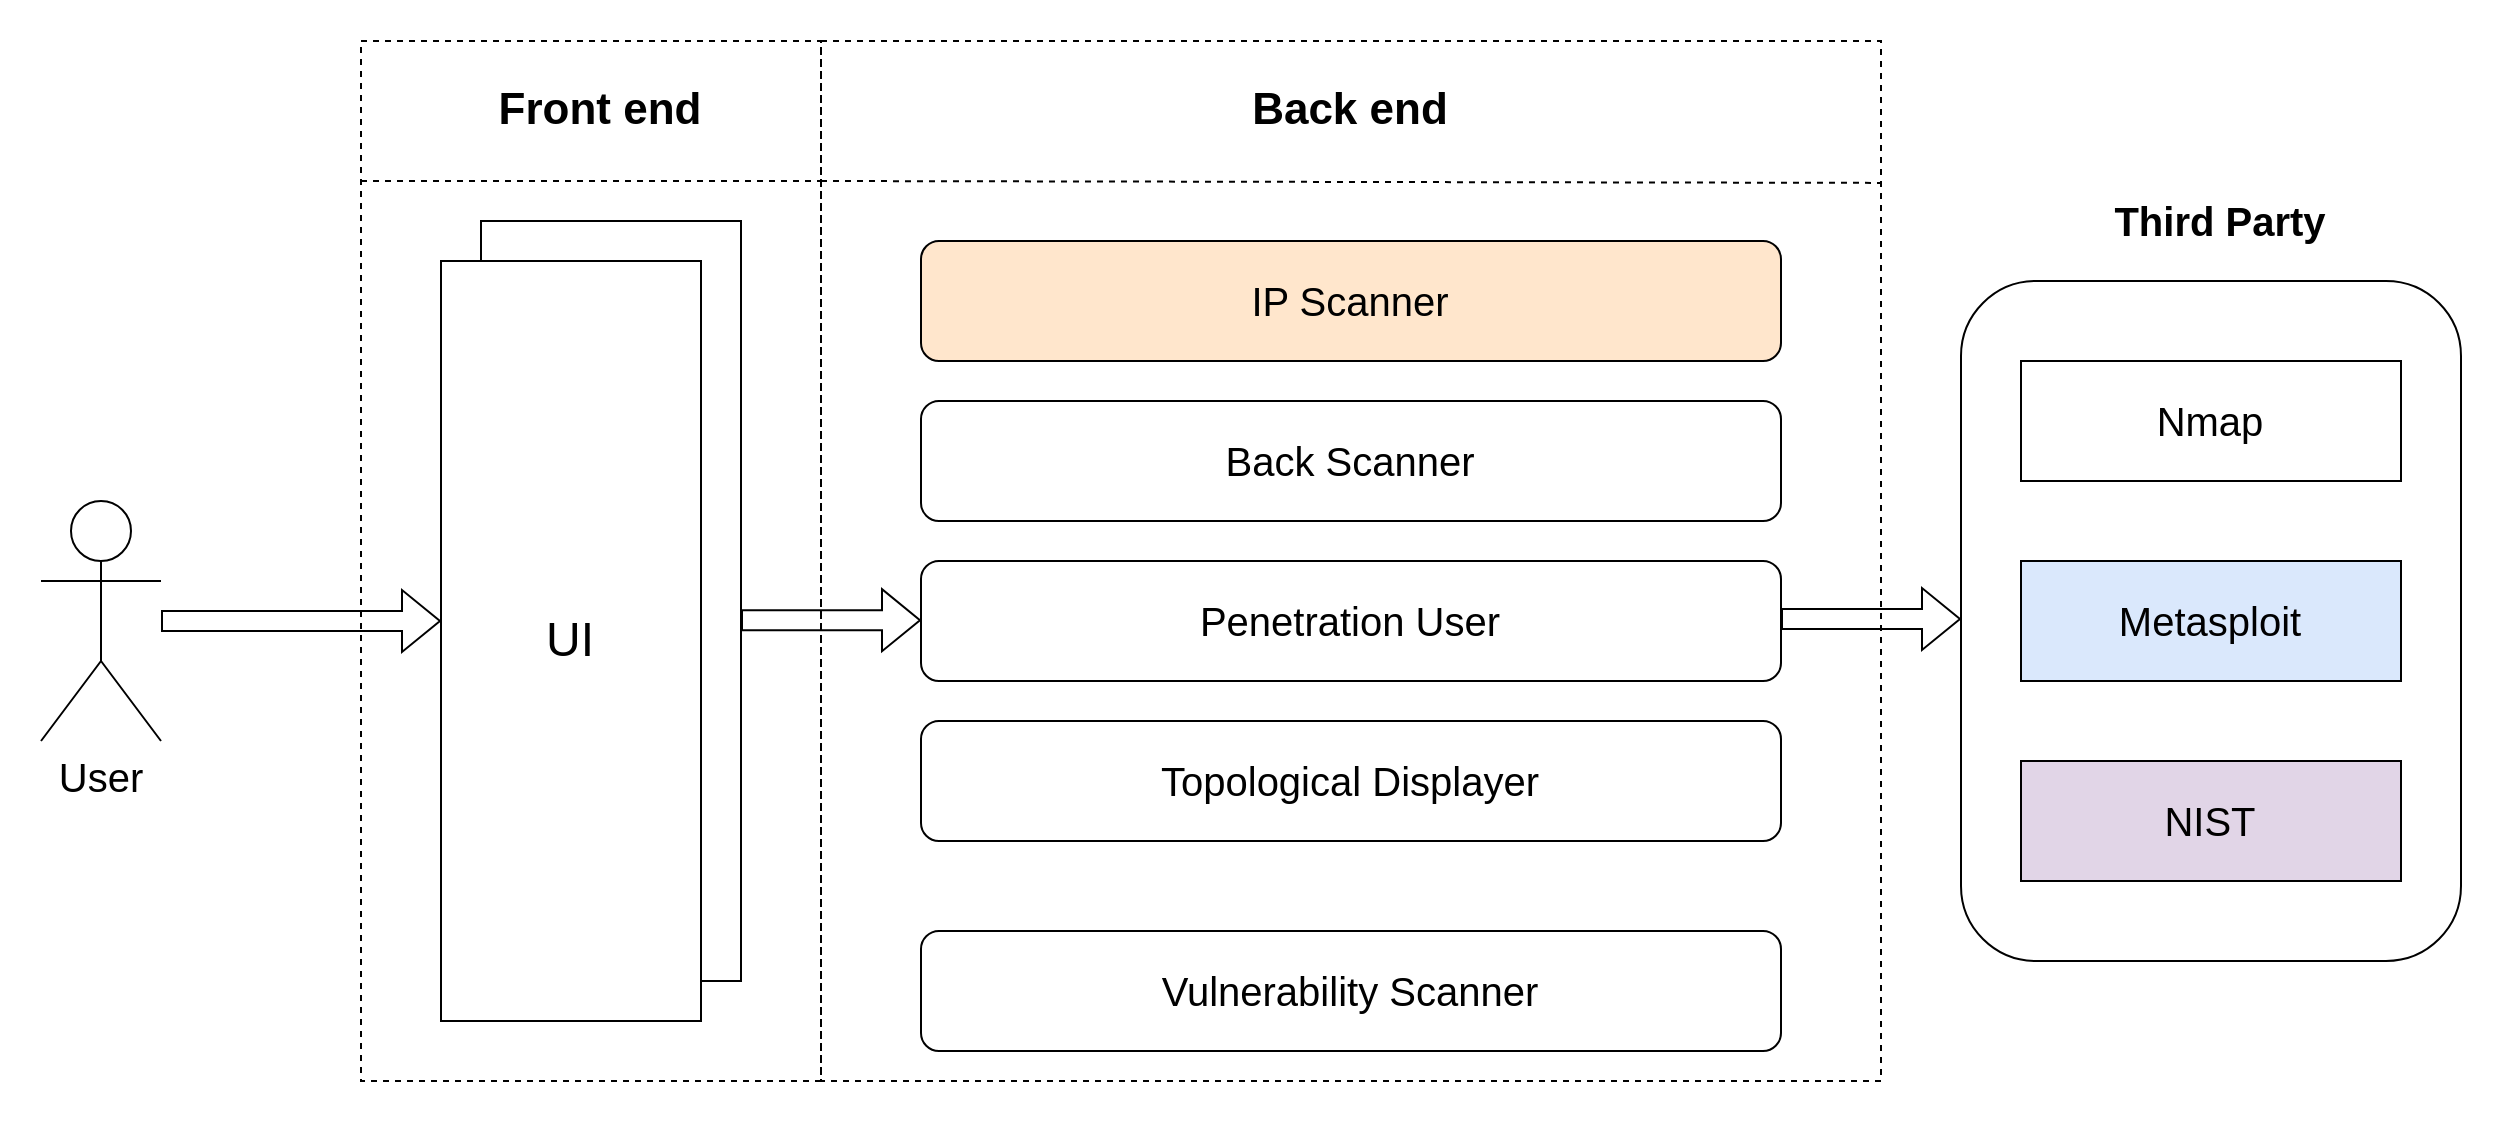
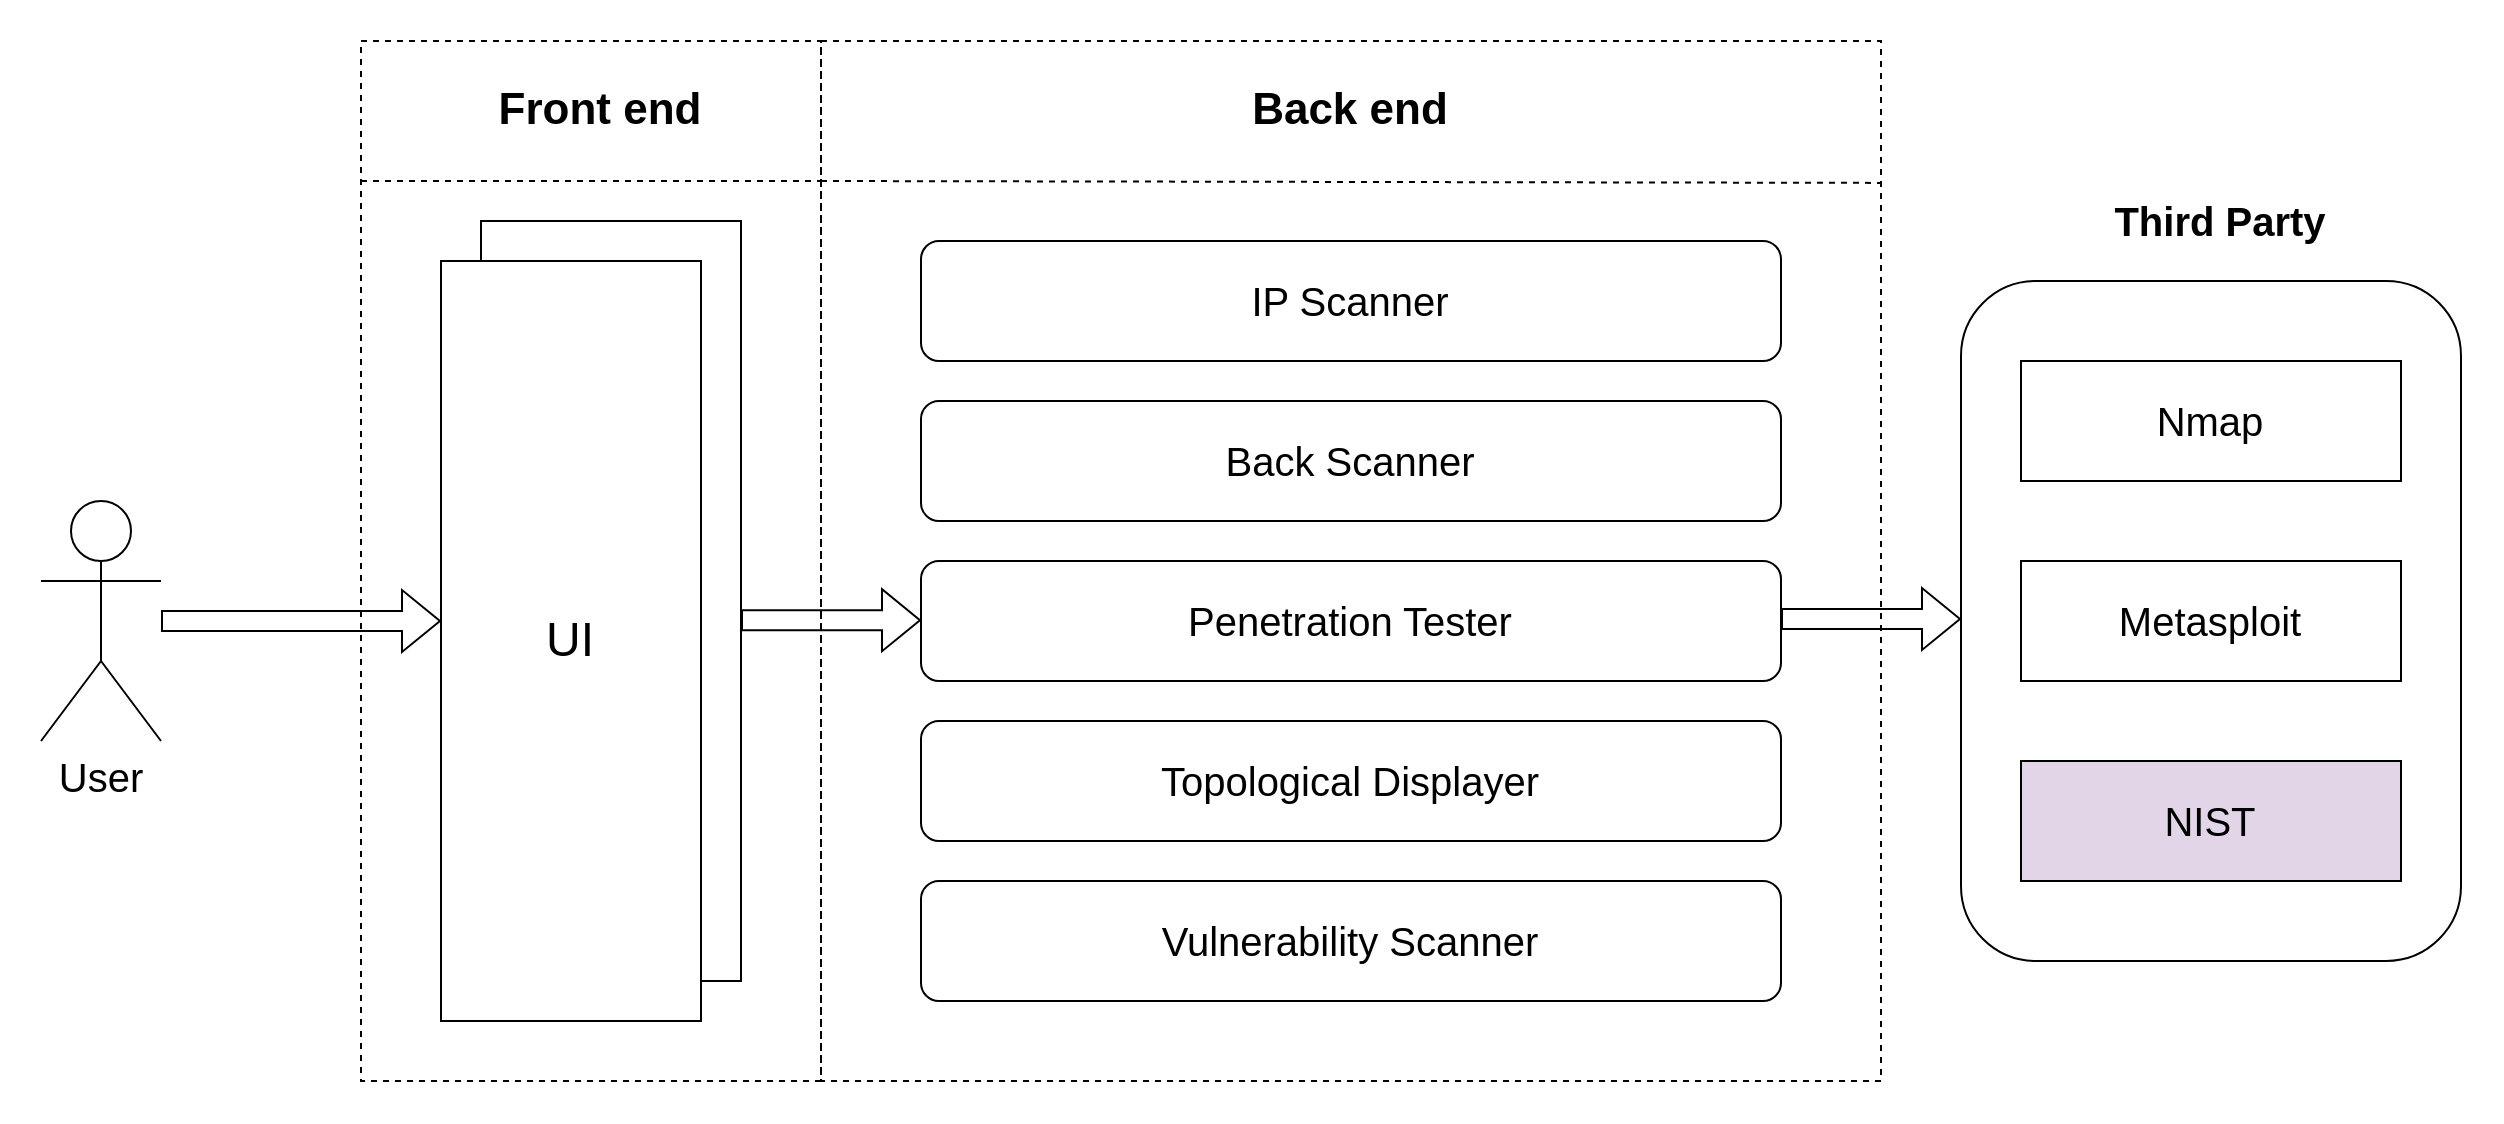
node "IP Scanner": fillcolor #ffe6cc -> #ffffff
node "Penetration User": label "Penetration User" -> "Penetration Tester"
node "Metasploit": fillcolor #dae8fc -> #ffffff
node "Vulnerability Scanner": moved (1351, 991) -> (1351, 941)
